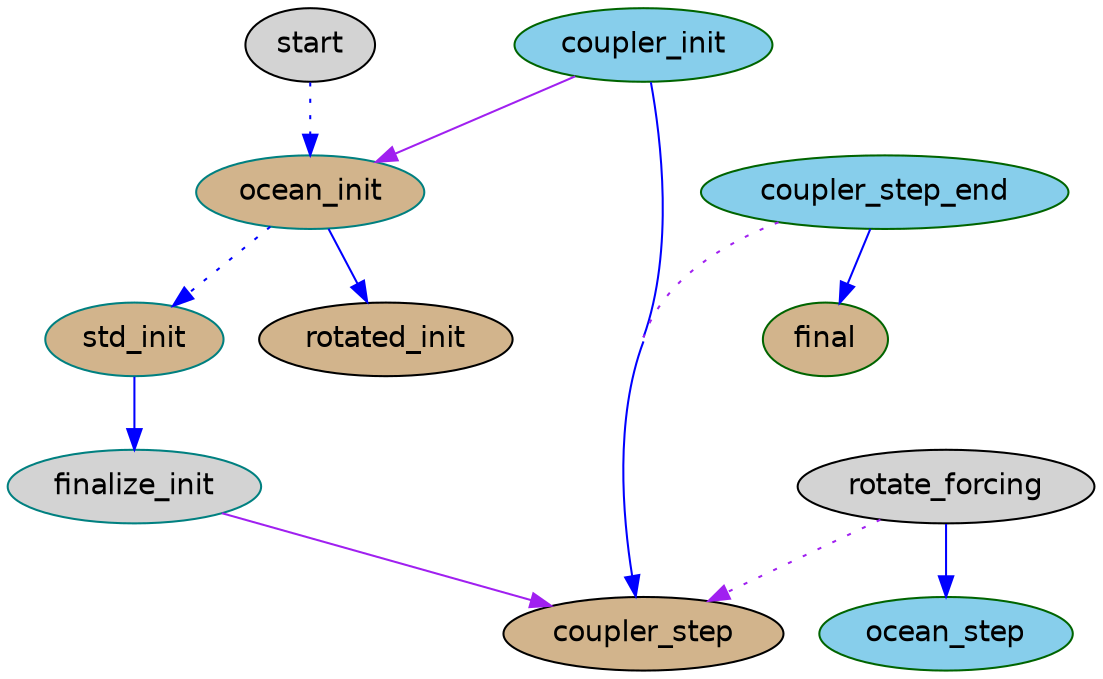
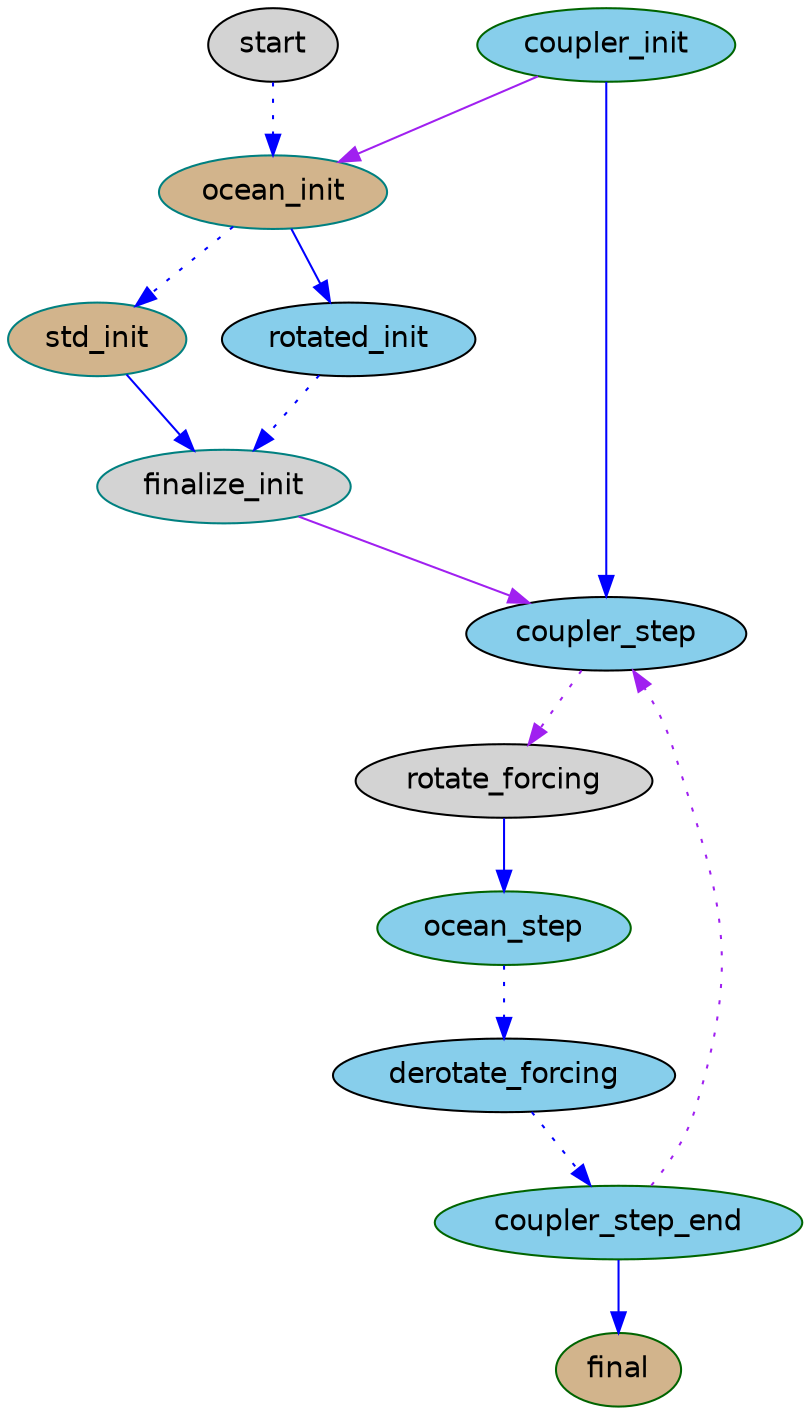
node "rotated_init": fillcolor tan -> skyblue
edge "rotated_init" -> "finalize_init": added
edge "rotate_forcing" -> "coupler_step": reversed
node "coupler_step": fillcolor tan -> skyblue
node "derotate_forcing": added
